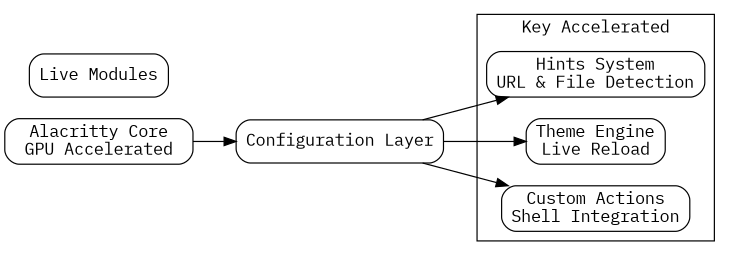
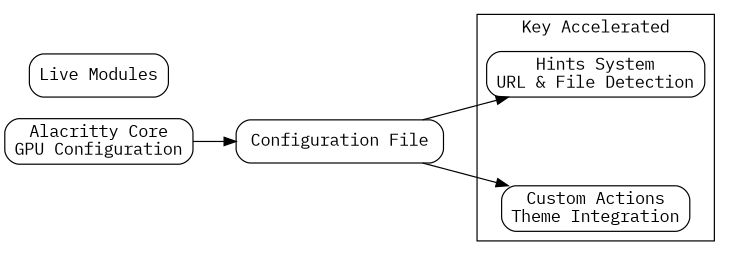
node "Alacritty Core GPU Accelerated": label "Alacritty Core GPU Accelerated" -> "Alacritty Core GPU Configuration"
node "Configuration Layer": label "Configuration Layer" -> "Configuration File"
node "Theme Engine Live Reload": removed
node "Custom Actions Shell Integration": label "Custom Actions Shell Integration" -> "Custom Actions Theme Integration"
